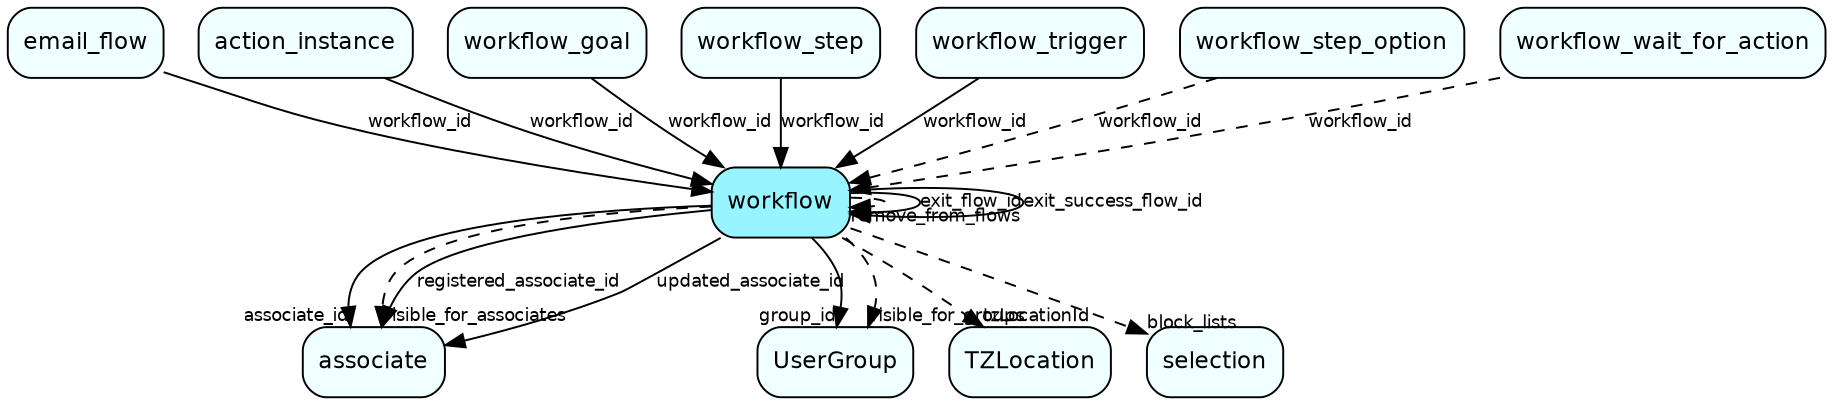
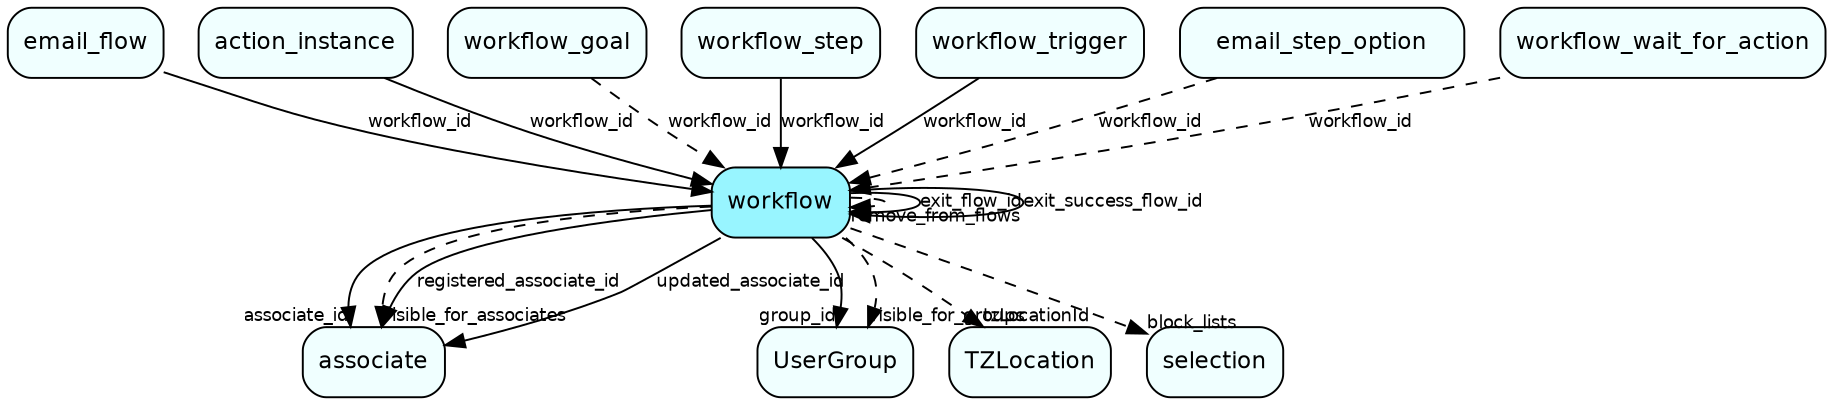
node "workflow_step_option": label "workflow_step_option" -> "email_step_option"
edge "workflow_goal" -> "workflow": style solid -> dashed
